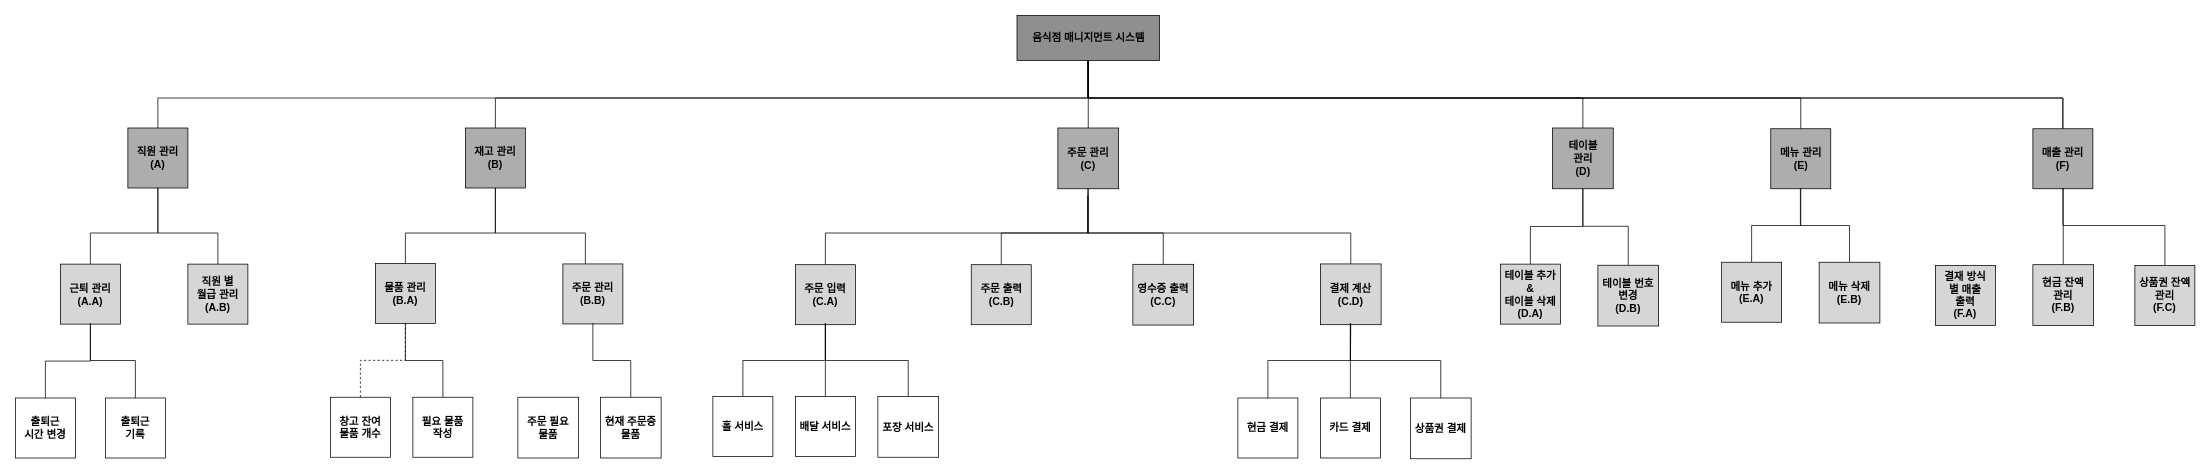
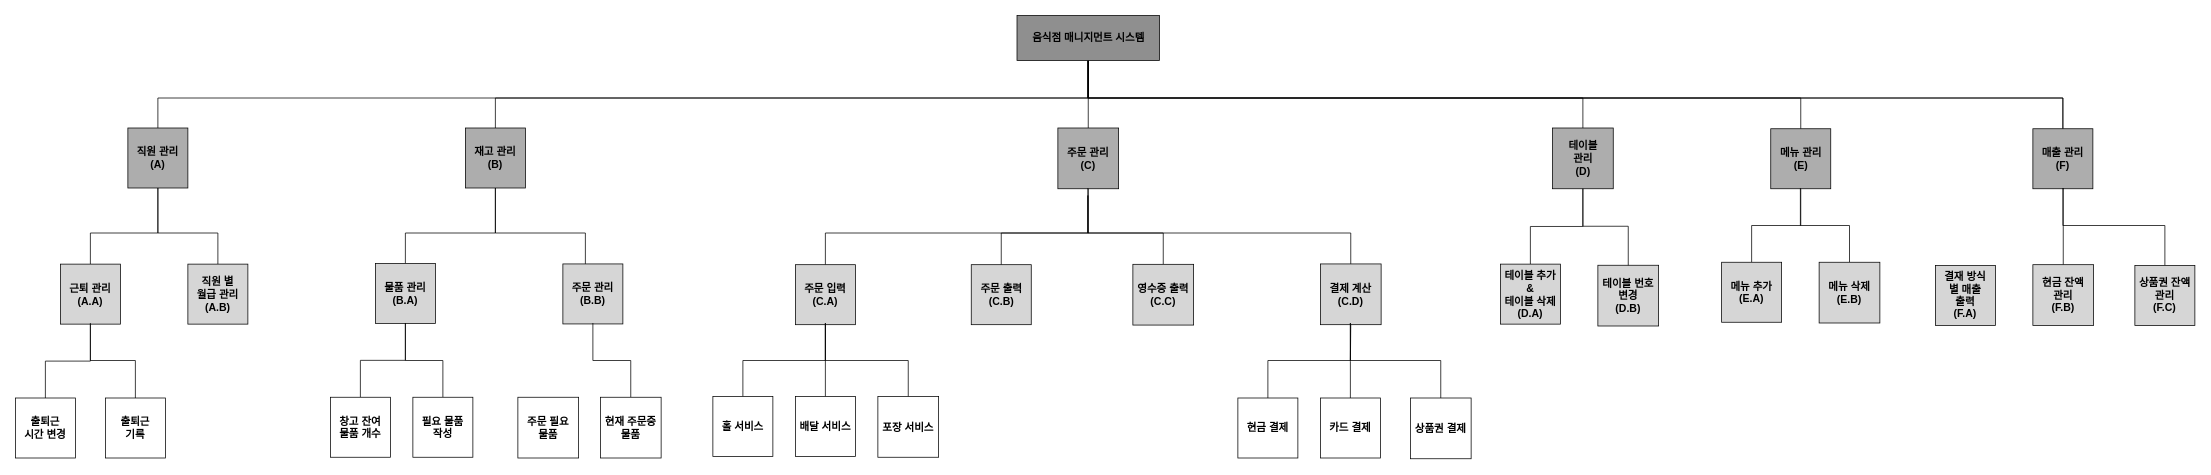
edge "물품 관리 (B.A)" -- "창고 잔여 물품 개수": style dashed -> solid
